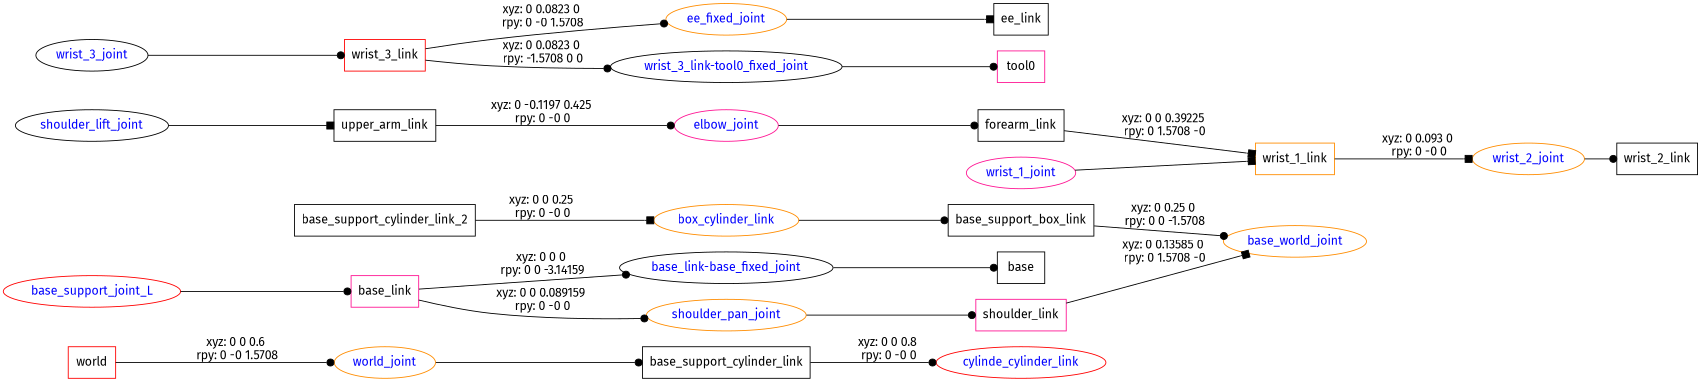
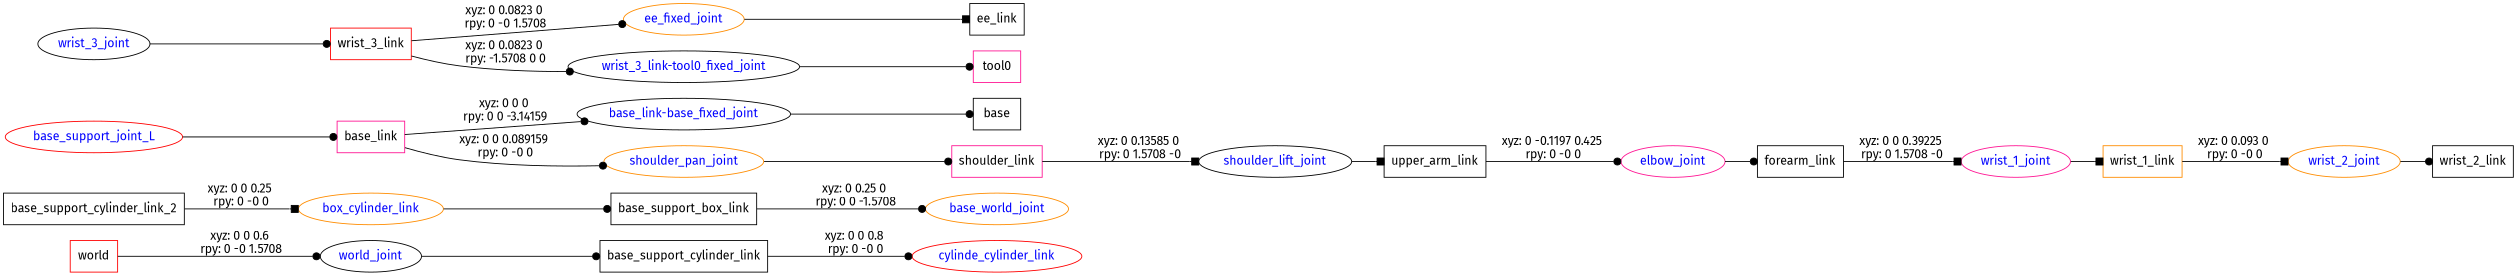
edge "forearm_link" -> "wrist_1_link": now "forearm_link" -> "wrist_1_joint"
edge "shoulder_link" -> "base_world_joint": now "shoulder_link" -> "shoulder_lift_joint"
node "world_joint": color darkorange -> black
